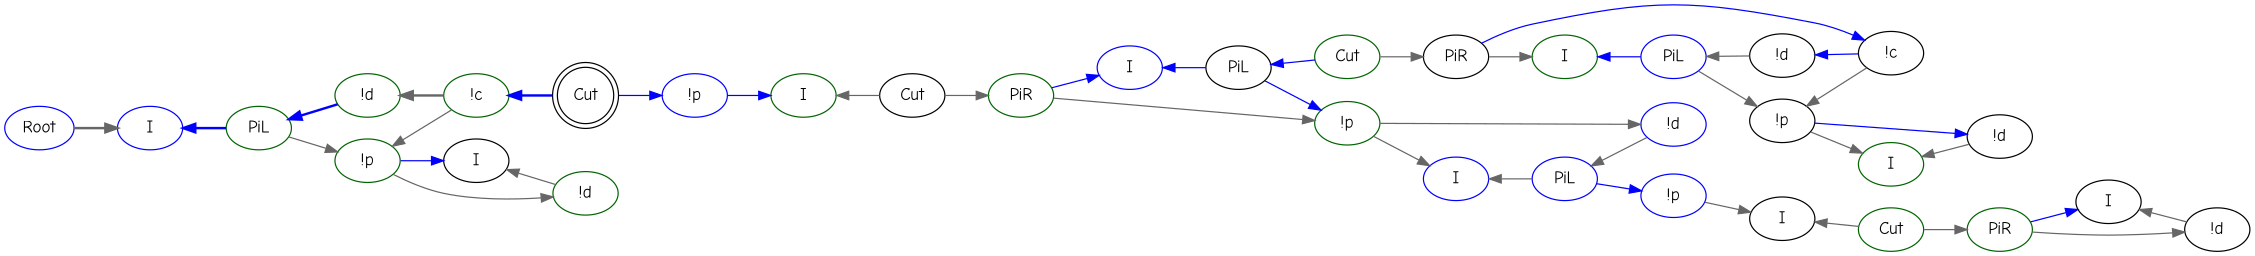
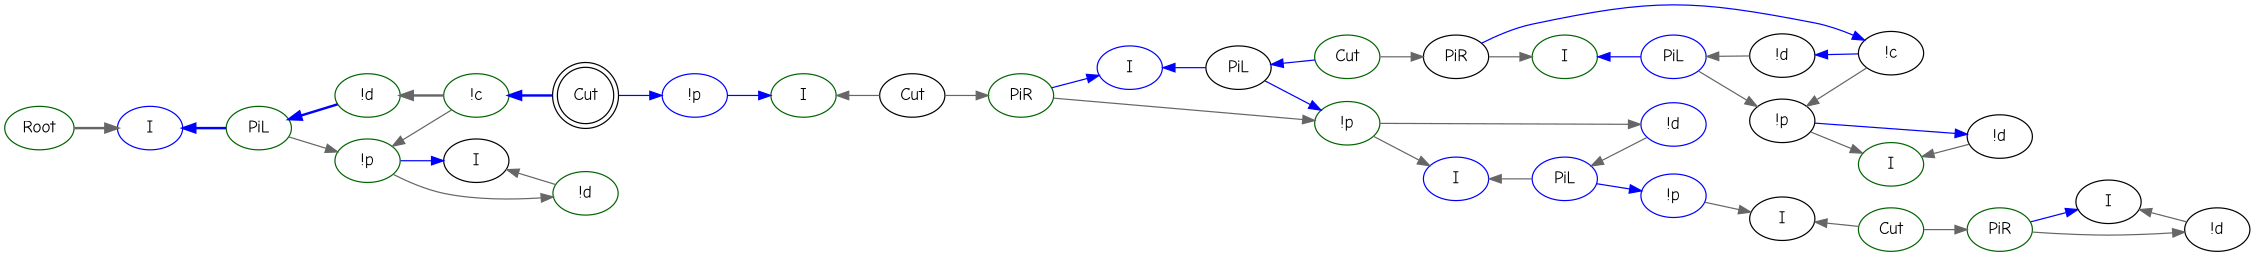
node "Root": color blue -> darkgreen
